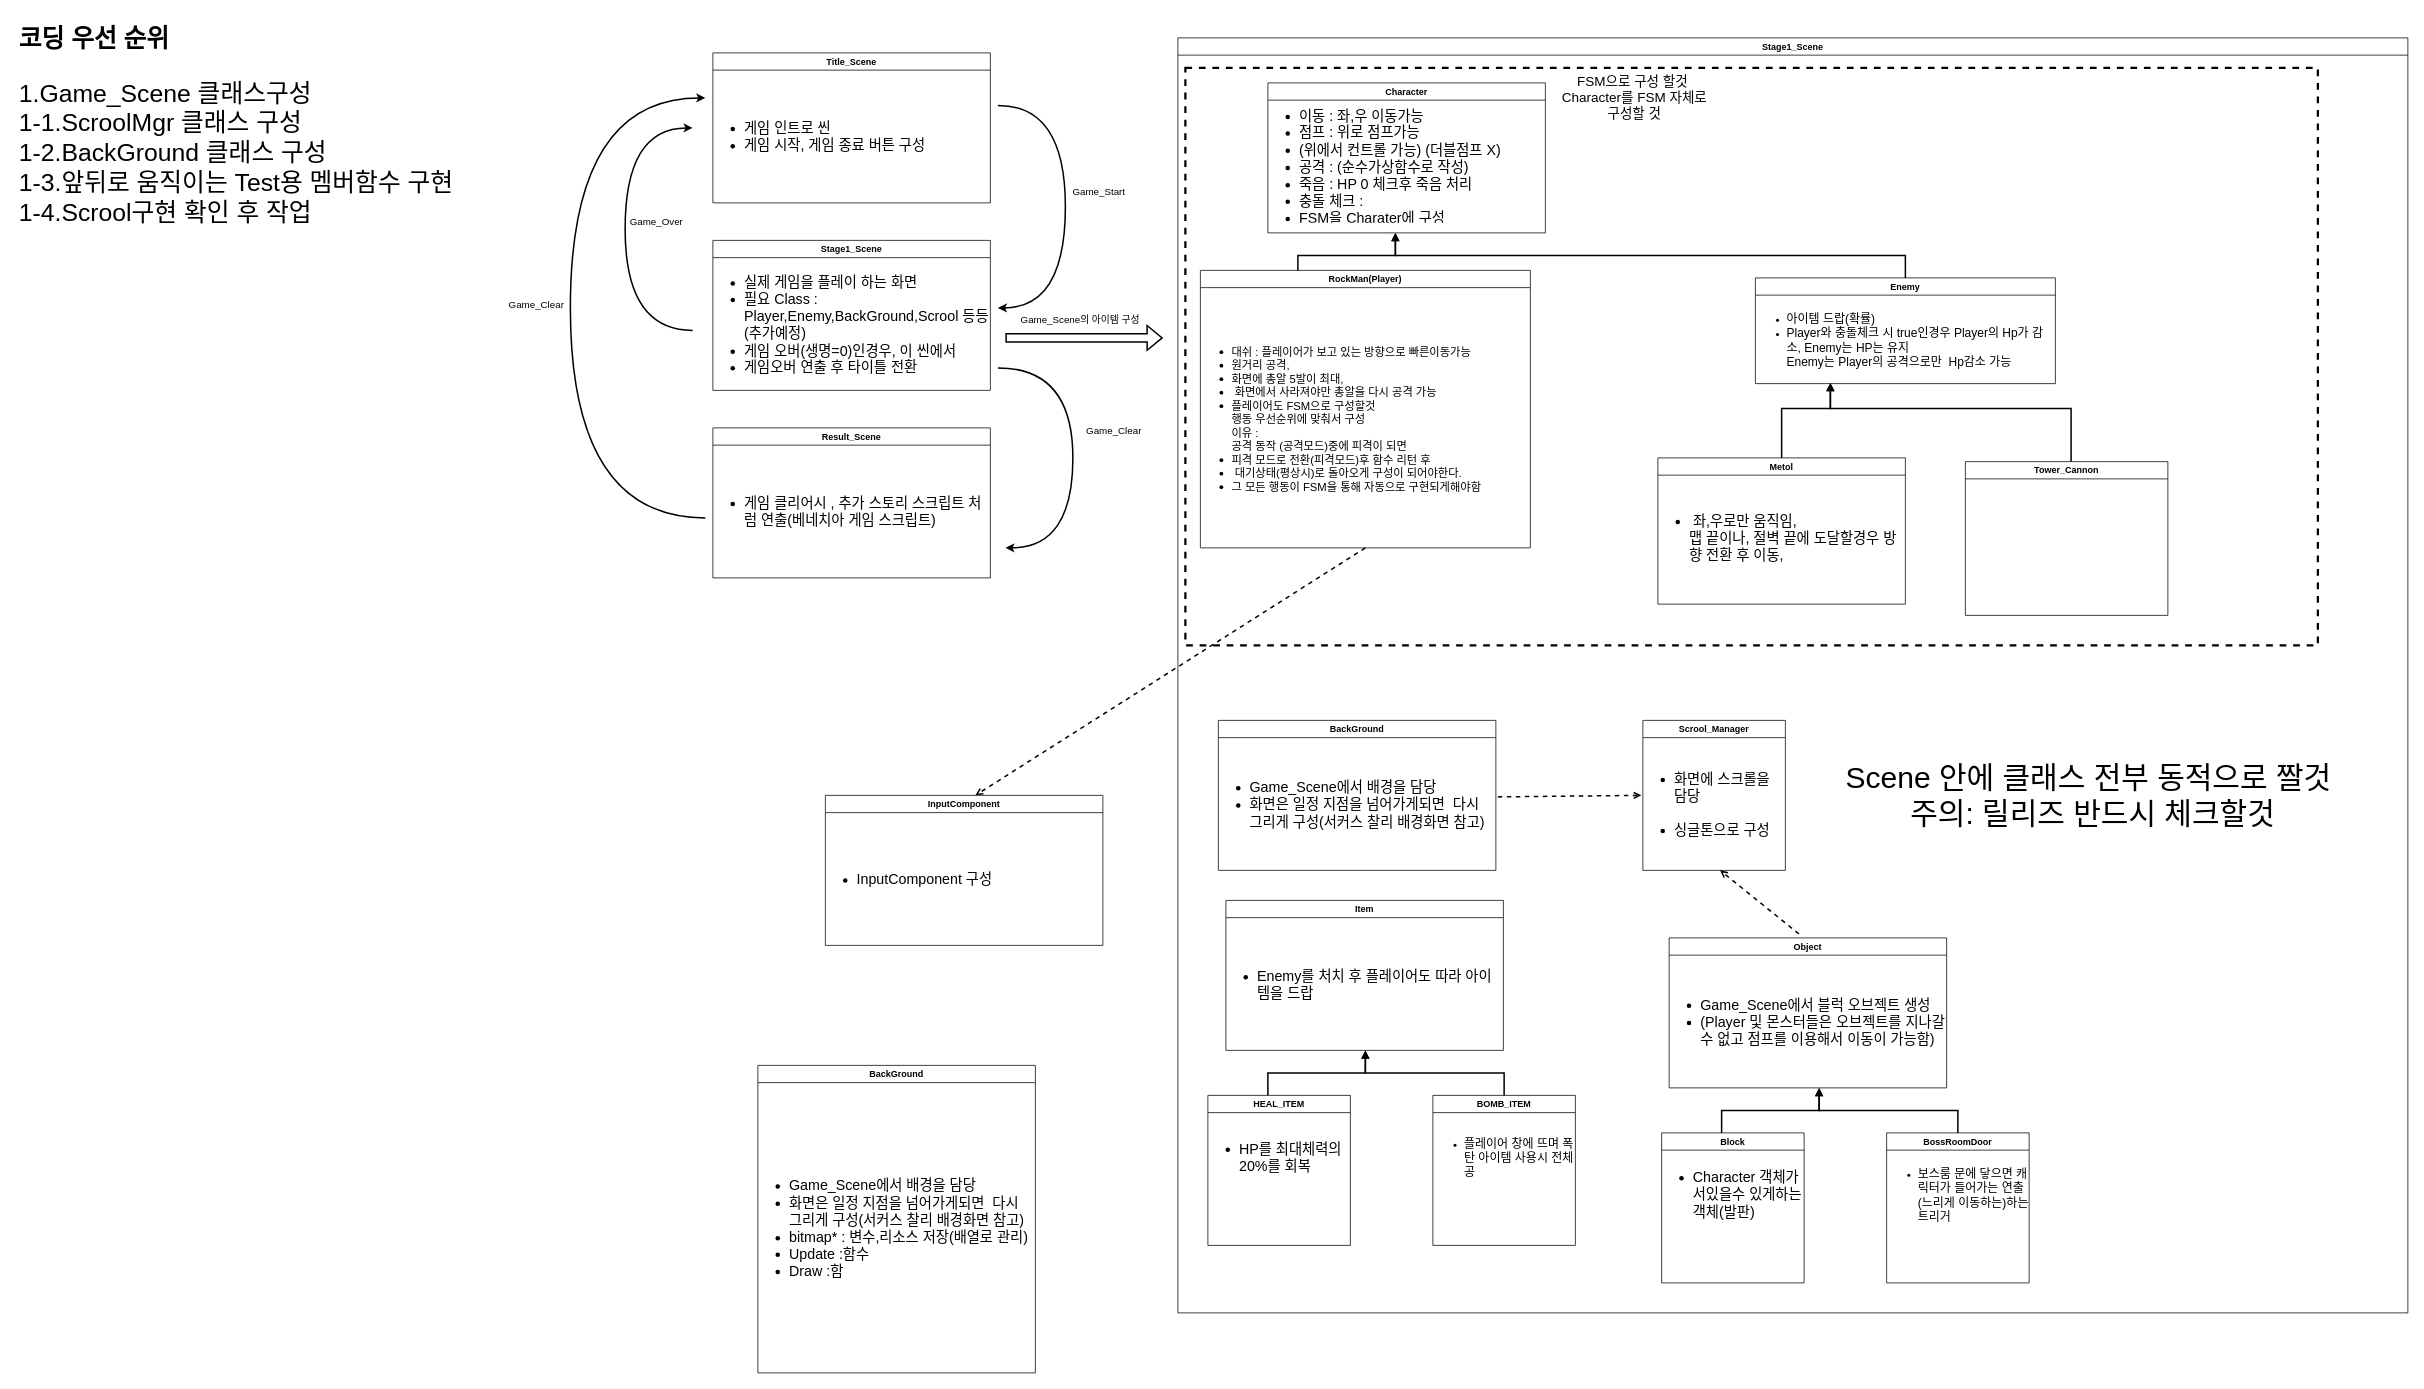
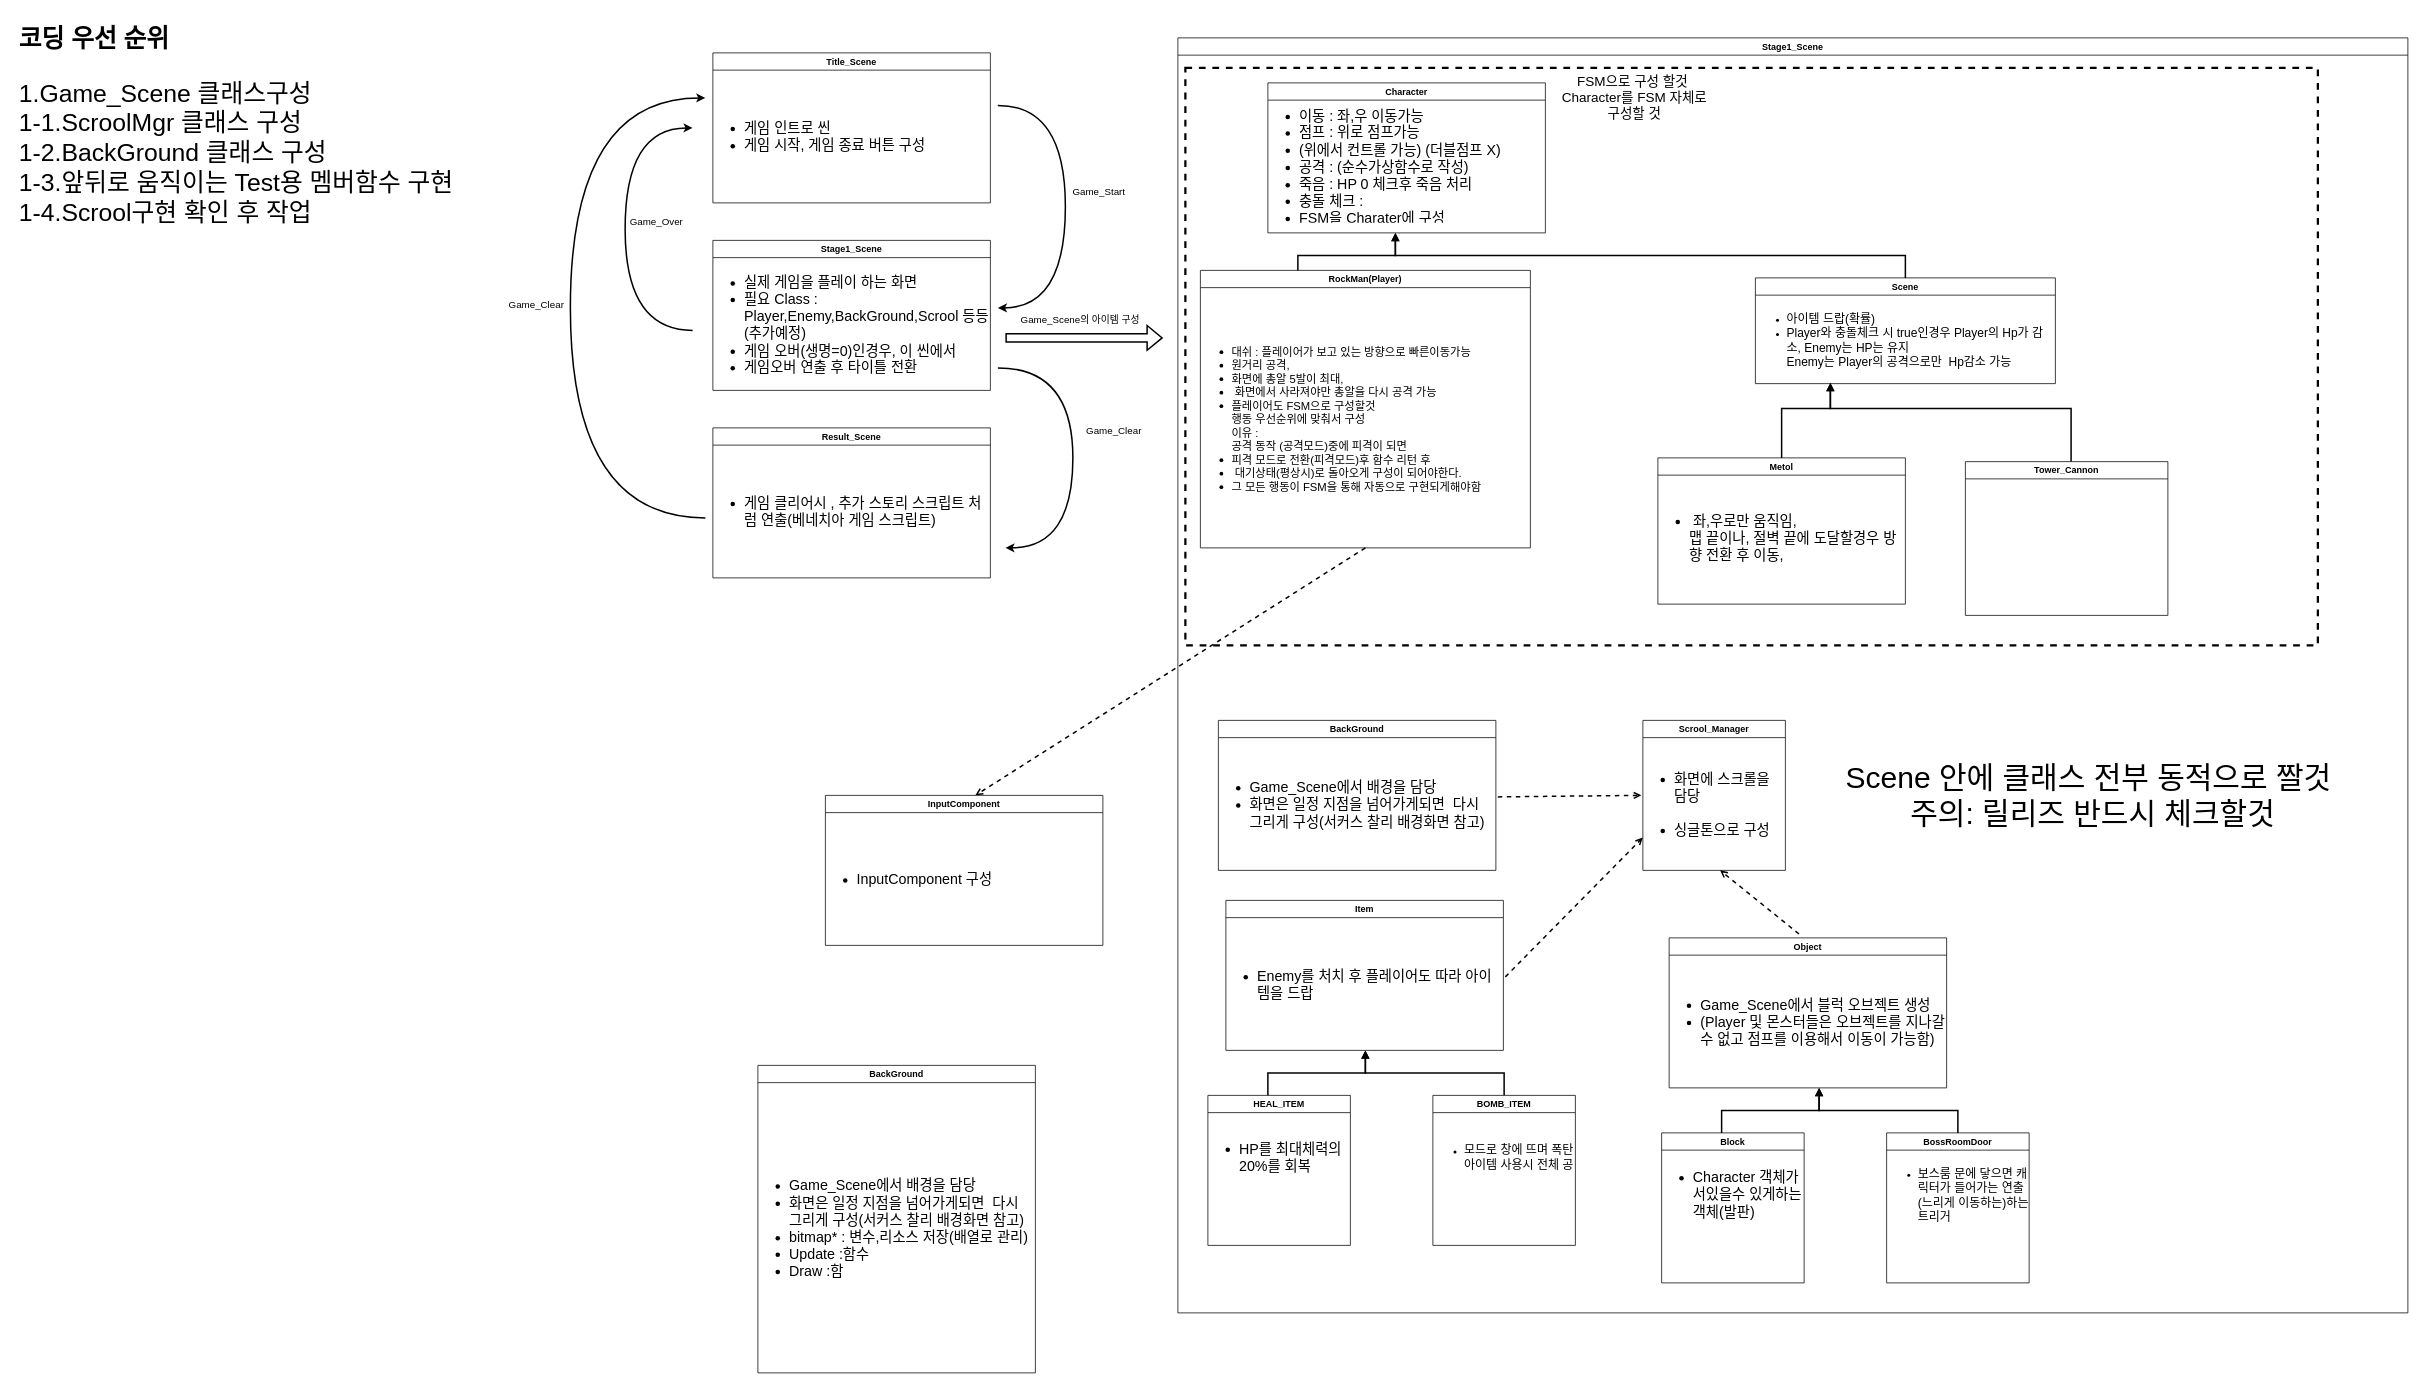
node "Enemy": label "Enemy" -> "Scene"
edge "Enemy를 처치 후 플레이어도 따라 아이템을 드랍" -> "화면에 스크롤을 담당 싱글톤으로 구성": added
node "플레이어 창에 뜨며 폭탄 아이템 사용시 전체 공": label "플레이어 창에 뜨며 폭탄 아이템 사용시 전체 공" -> "모드로 창에 뜨며 폭탄 아이템 사용시 전체 공"
